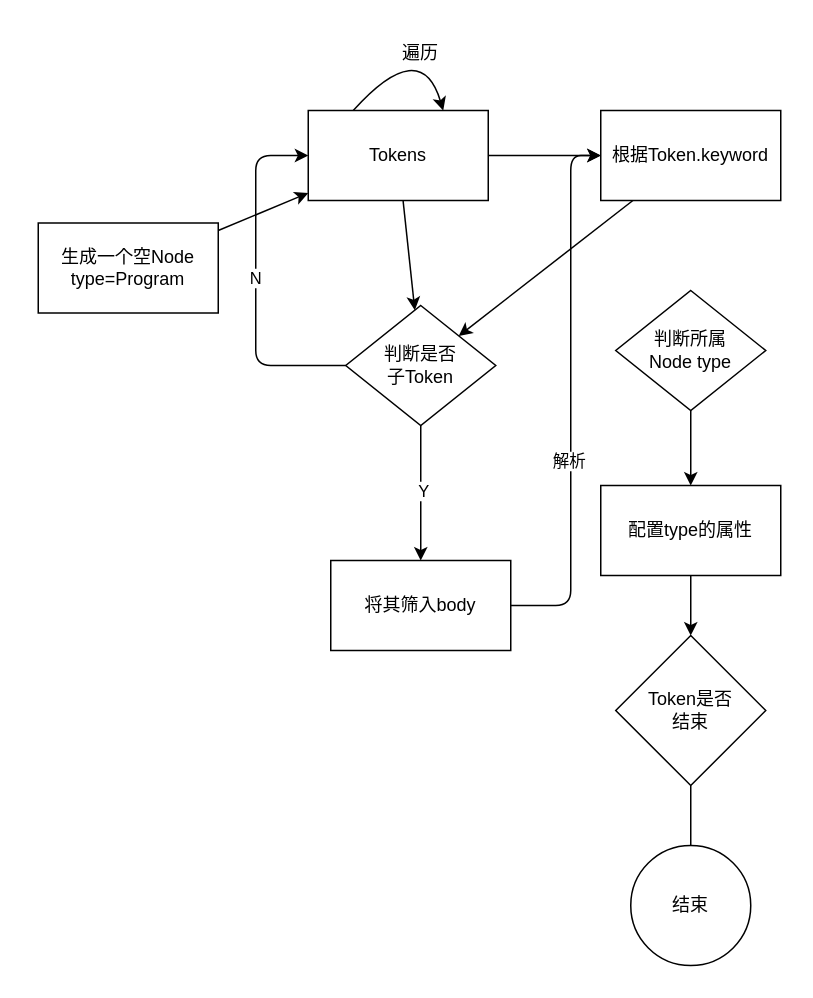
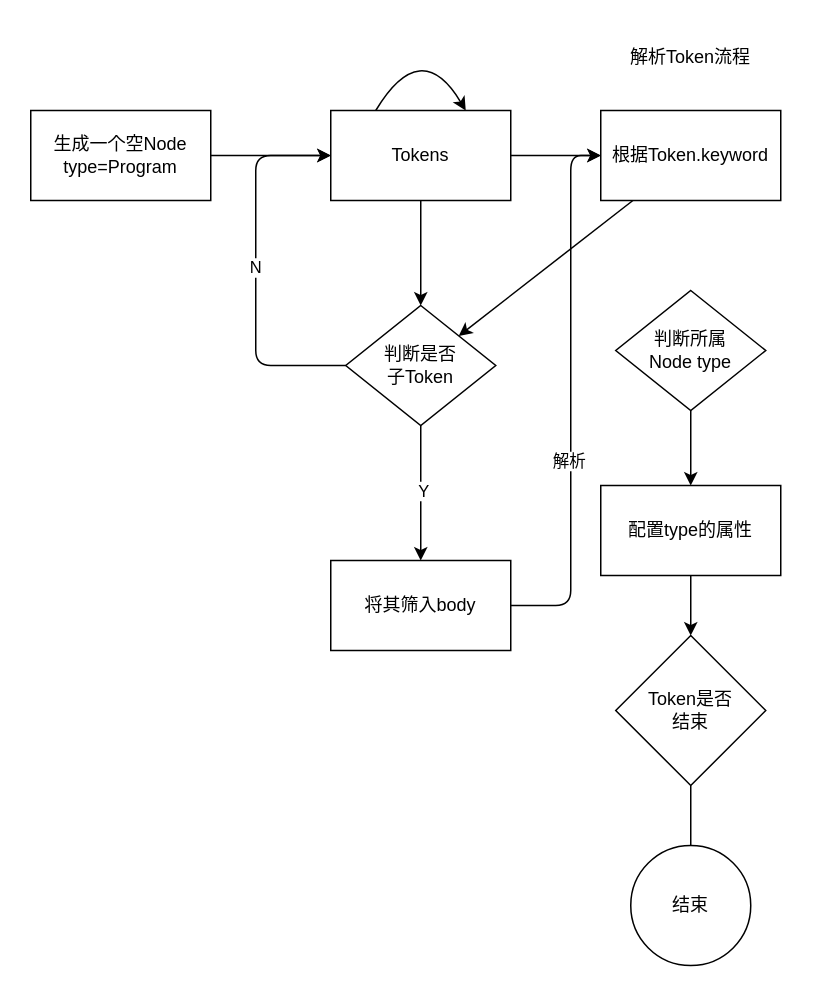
node "遍历": removed
node "解析Token流程": added
node "Tokens": moved (398, 155) -> (421, 155)
node "生成一个空Node type=Program": moved (128, 268) -> (121, 155)
